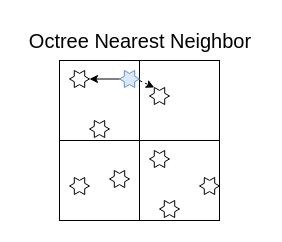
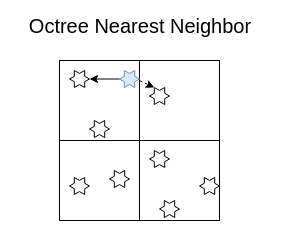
node "Octree Nearest Neighbor": moved (141, 41) -> (141, 26)
